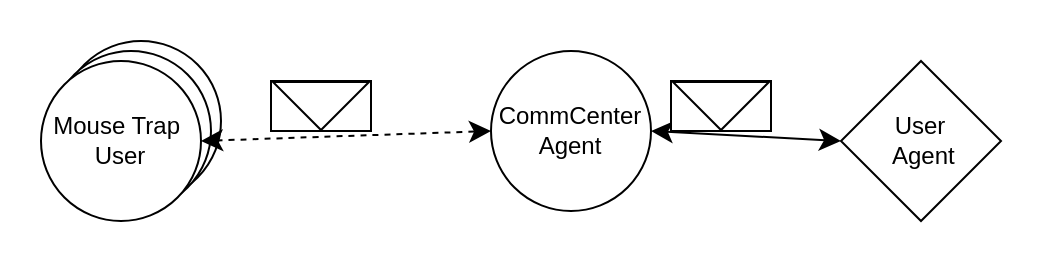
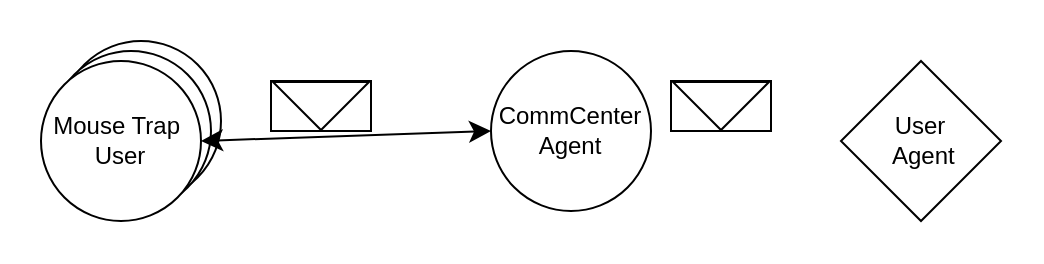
edge "CommCenter Agent" -- "Mouse Trap User": style dashed -> solid
edge "CommCenter Agent" -- "User Agent": removed
